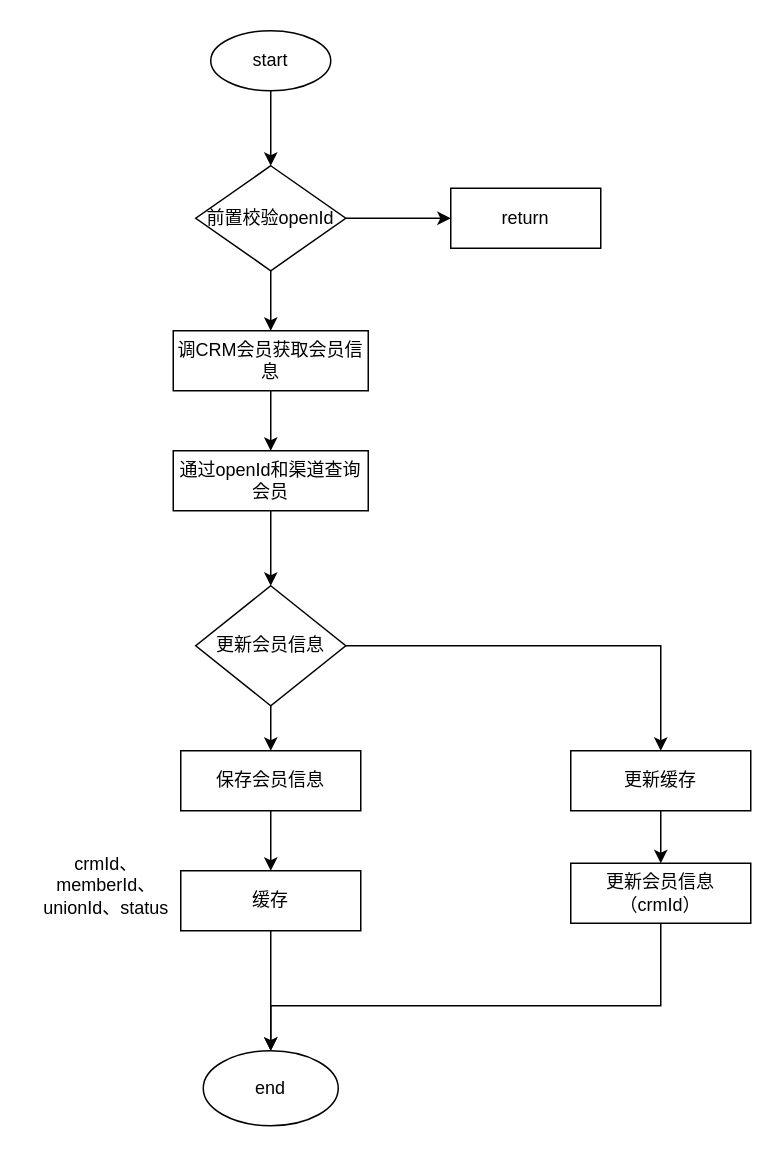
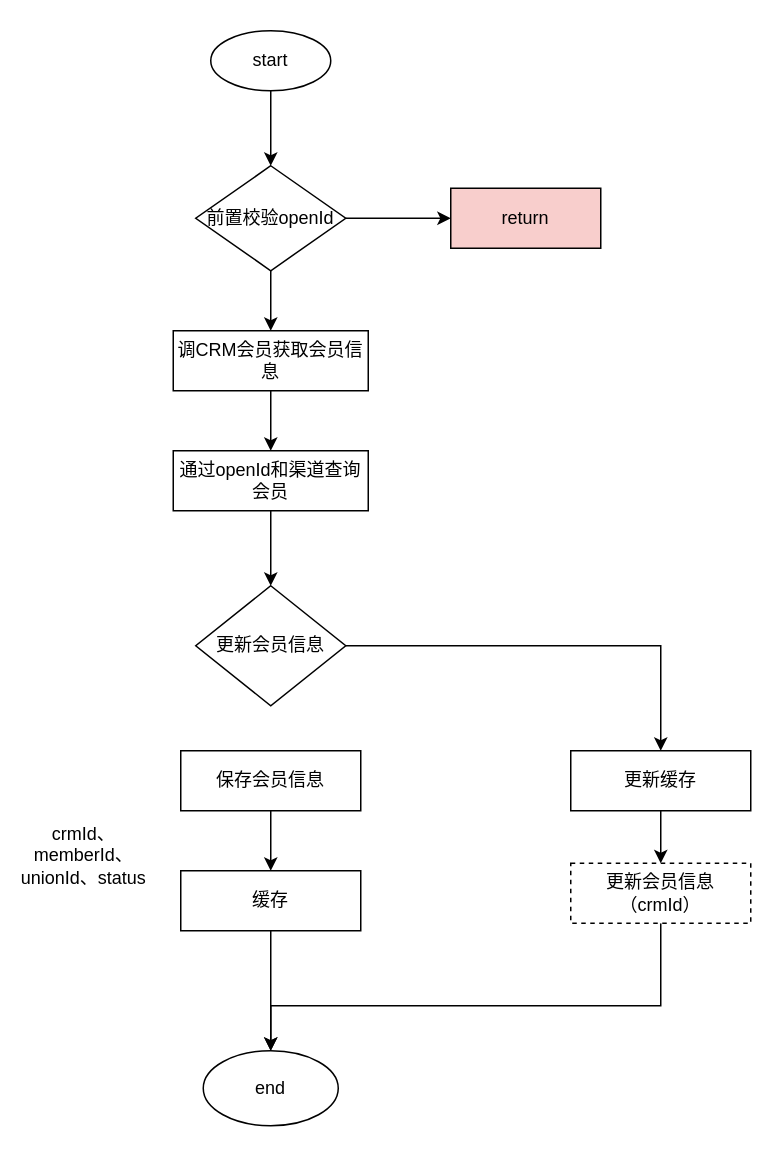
node "return": fillcolor #ffffff -> #f8cecc
edge "更新会员信息" -> "保存会员信息": removed
node "crmId、 memberId、 unionId、status": moved (106, 886) -> (83, 856)
node "更新会员信息（crmId）": style solid -> dashed
